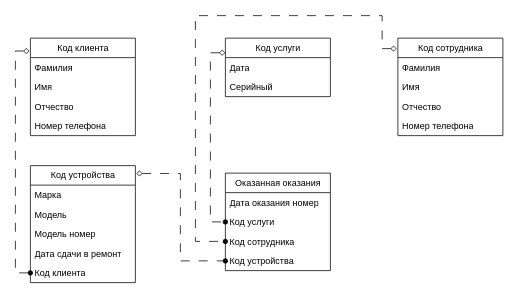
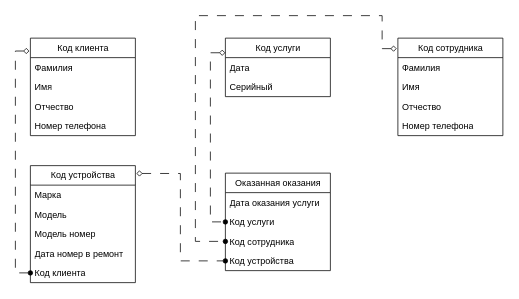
node "Дата оказания номер": label "Дата оказания номер" -> "Дата оказания услуги"
node "Дата сдачи в ремонт": label "Дата сдачи в ремонт" -> "Дата номер в ремонт"
